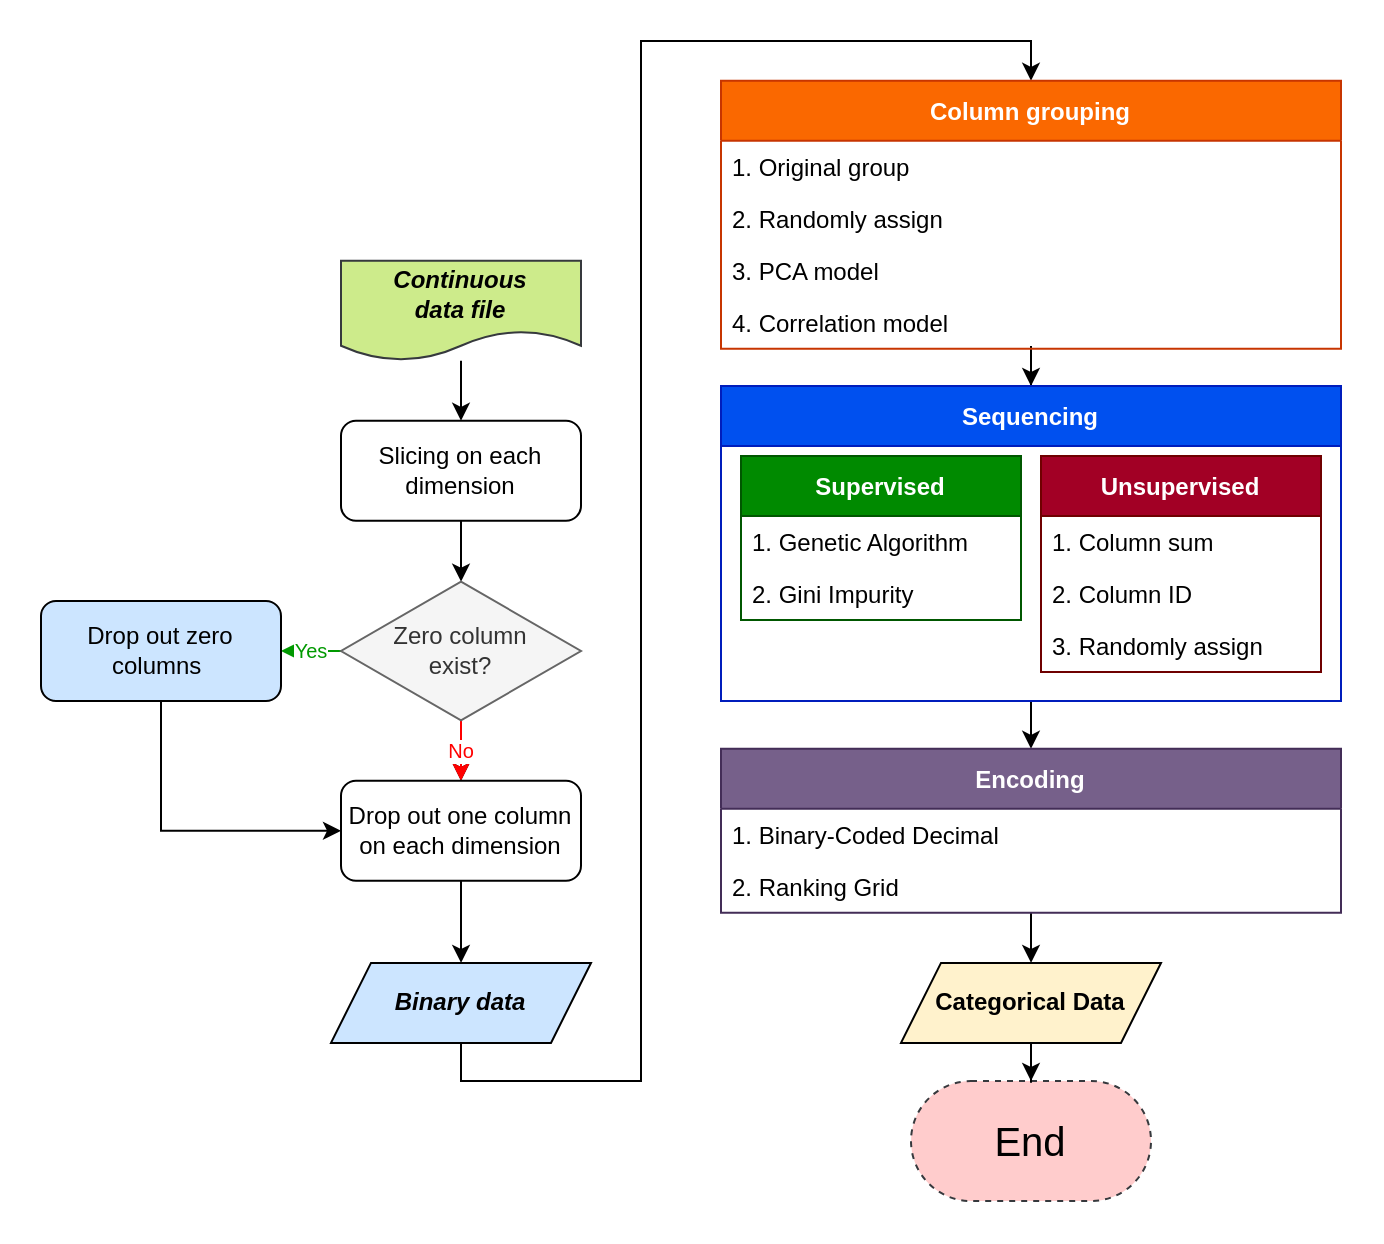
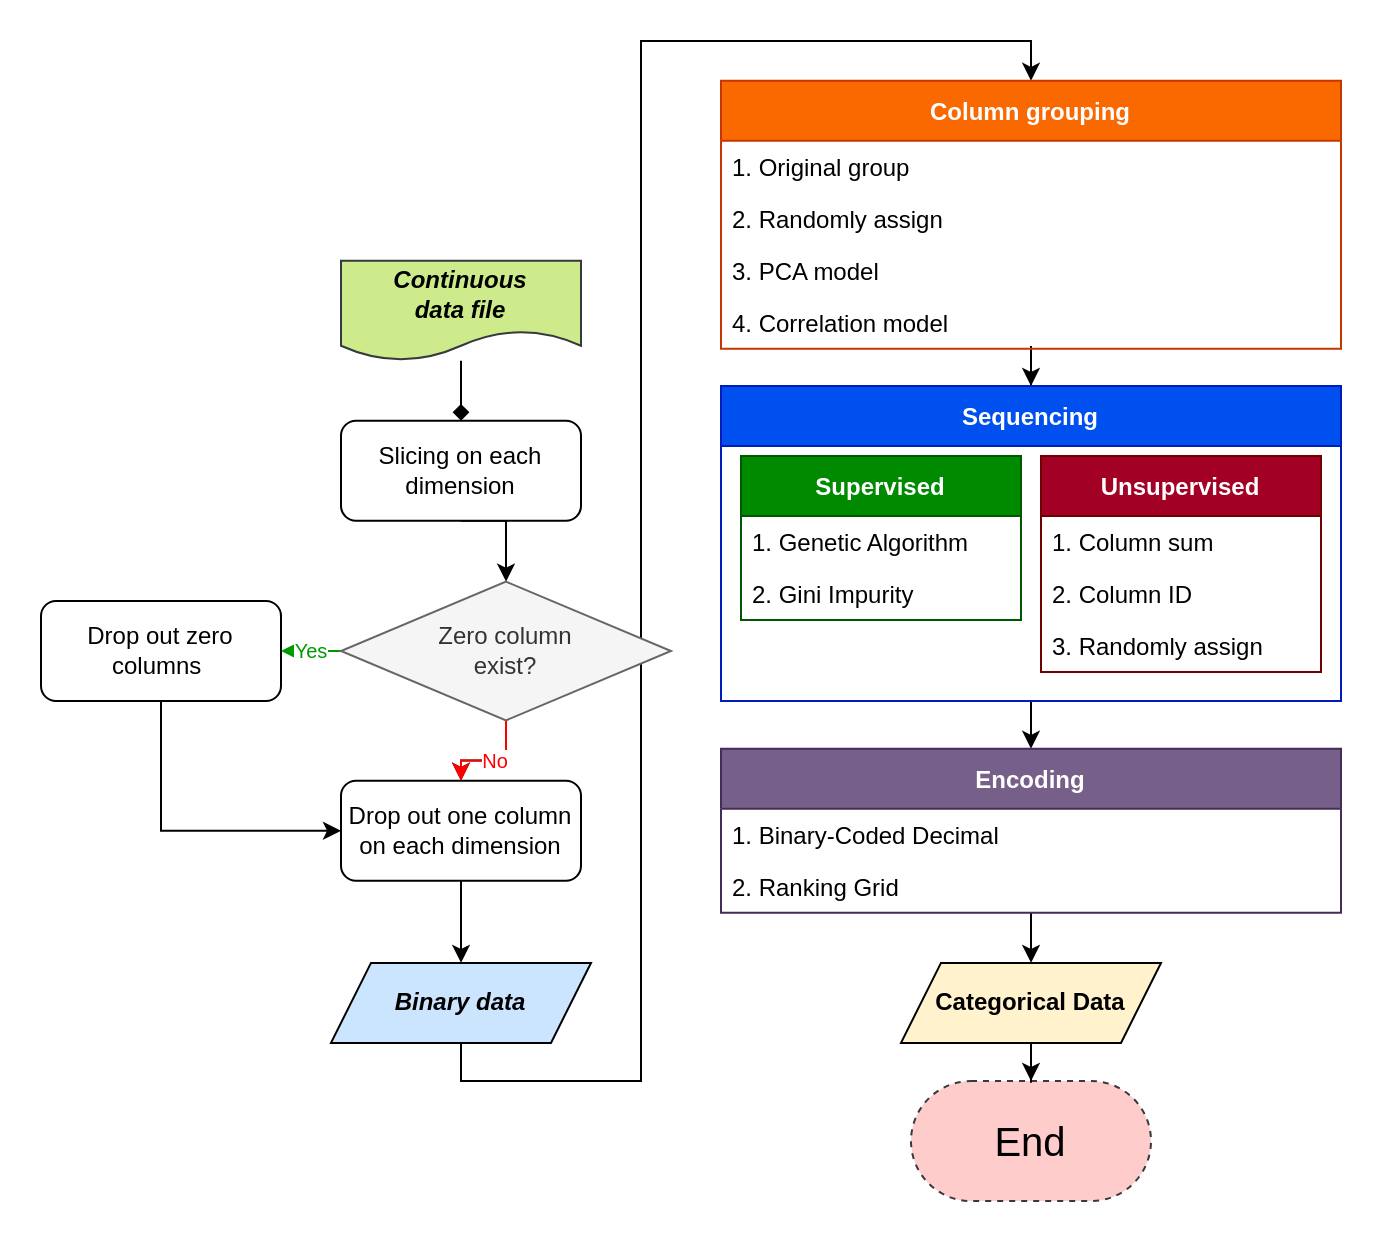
edge "Continuous data file" -> "Slicing on each dimension": arrowhead classic -> diamond
node "Drop out zero columns": fillcolor #cce5ff -> #ffffff
node "Zero column exist?": size 240x139 -> 330x139
